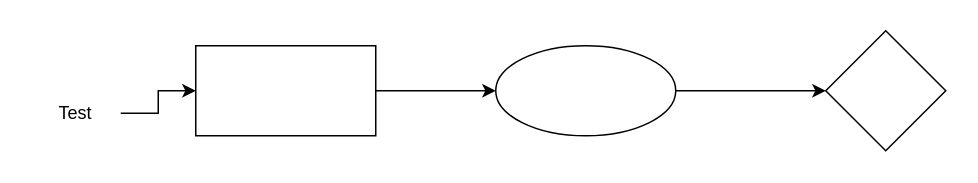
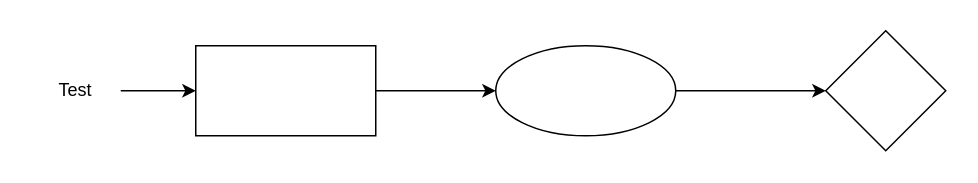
node "Test": moved (76, 113) -> (76, 91)
